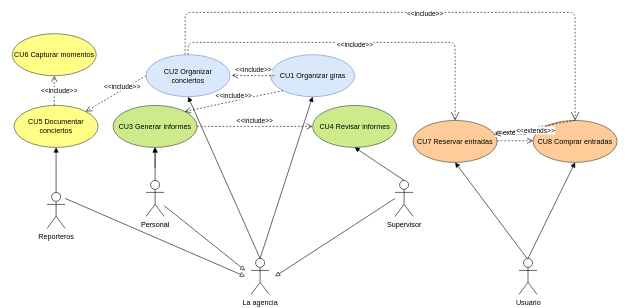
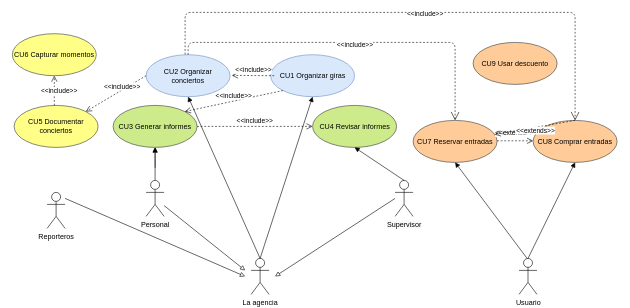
node "CU9 Usar descuento": added
edge "Reporteros" -> "CU5 Documentar conciertos": removed
